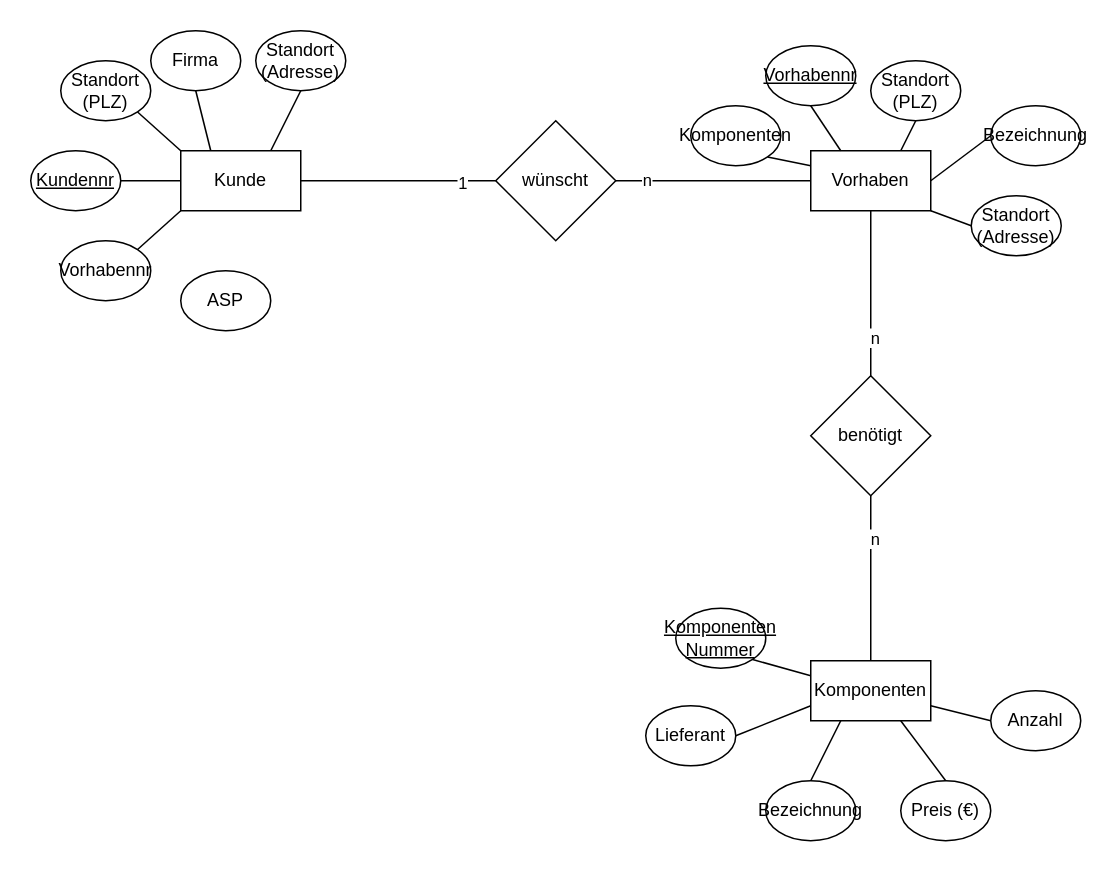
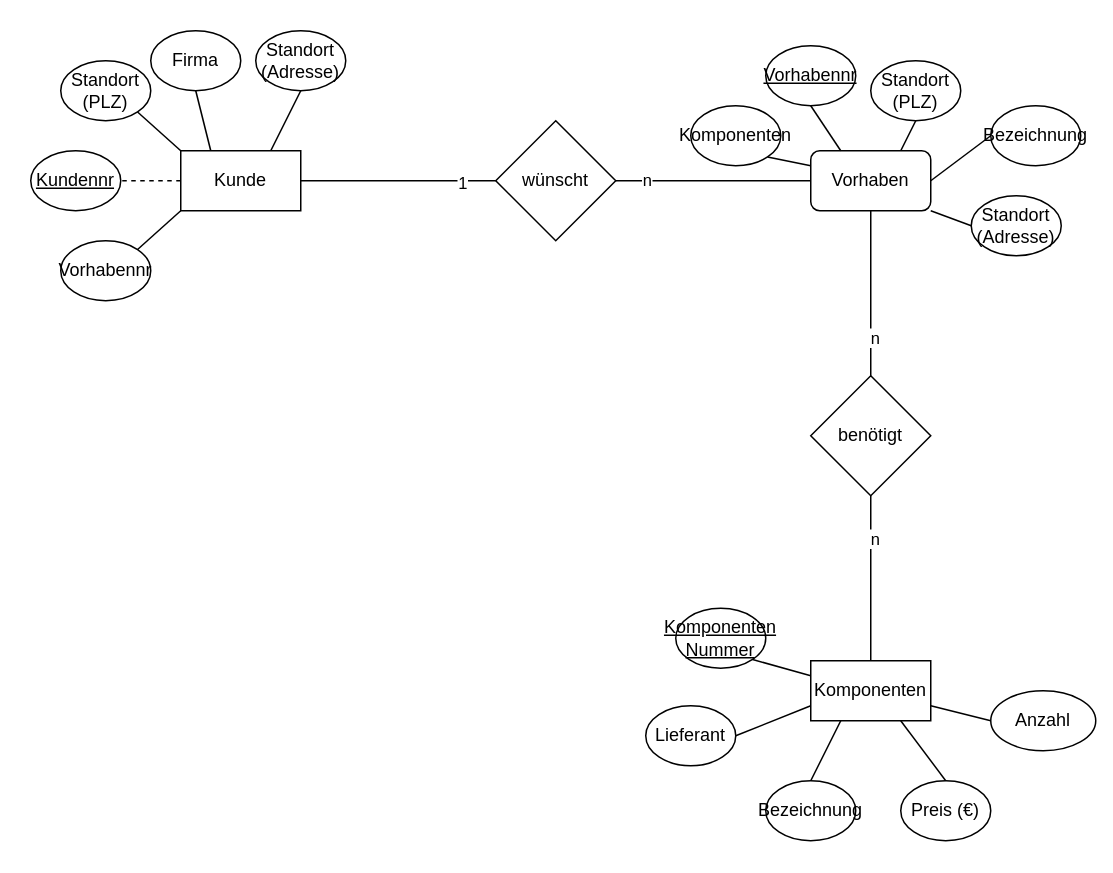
edge "Kundennr" -- "Kunde": style solid -> dashed
node "Vorhaben": shape rectangle -> rounded rectangle
node "ASP": removed
node "Anzahl": size 90x60 -> 105x60
